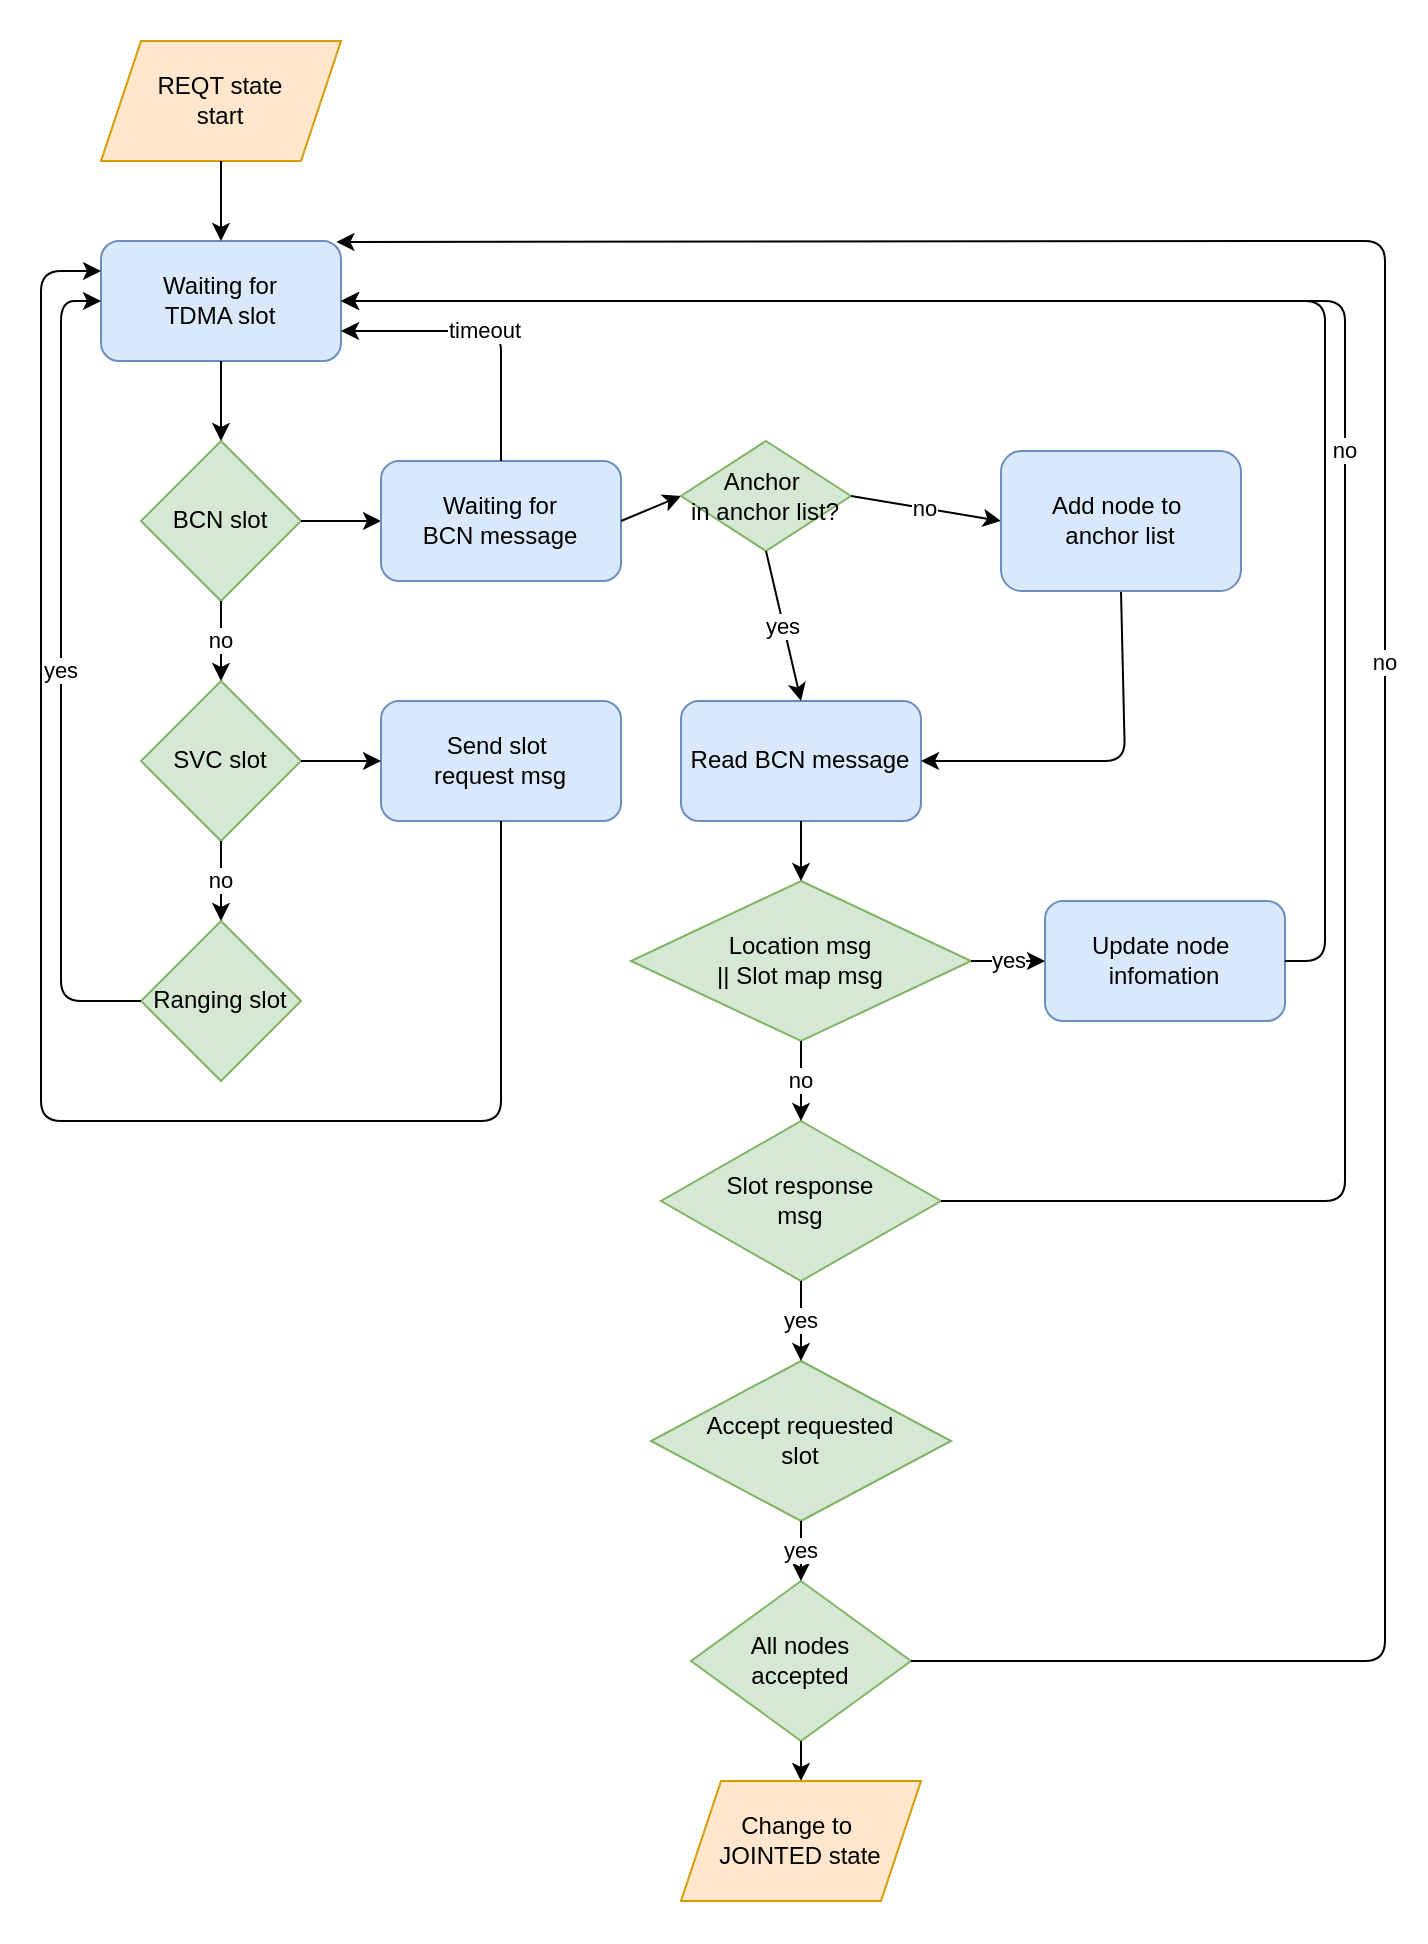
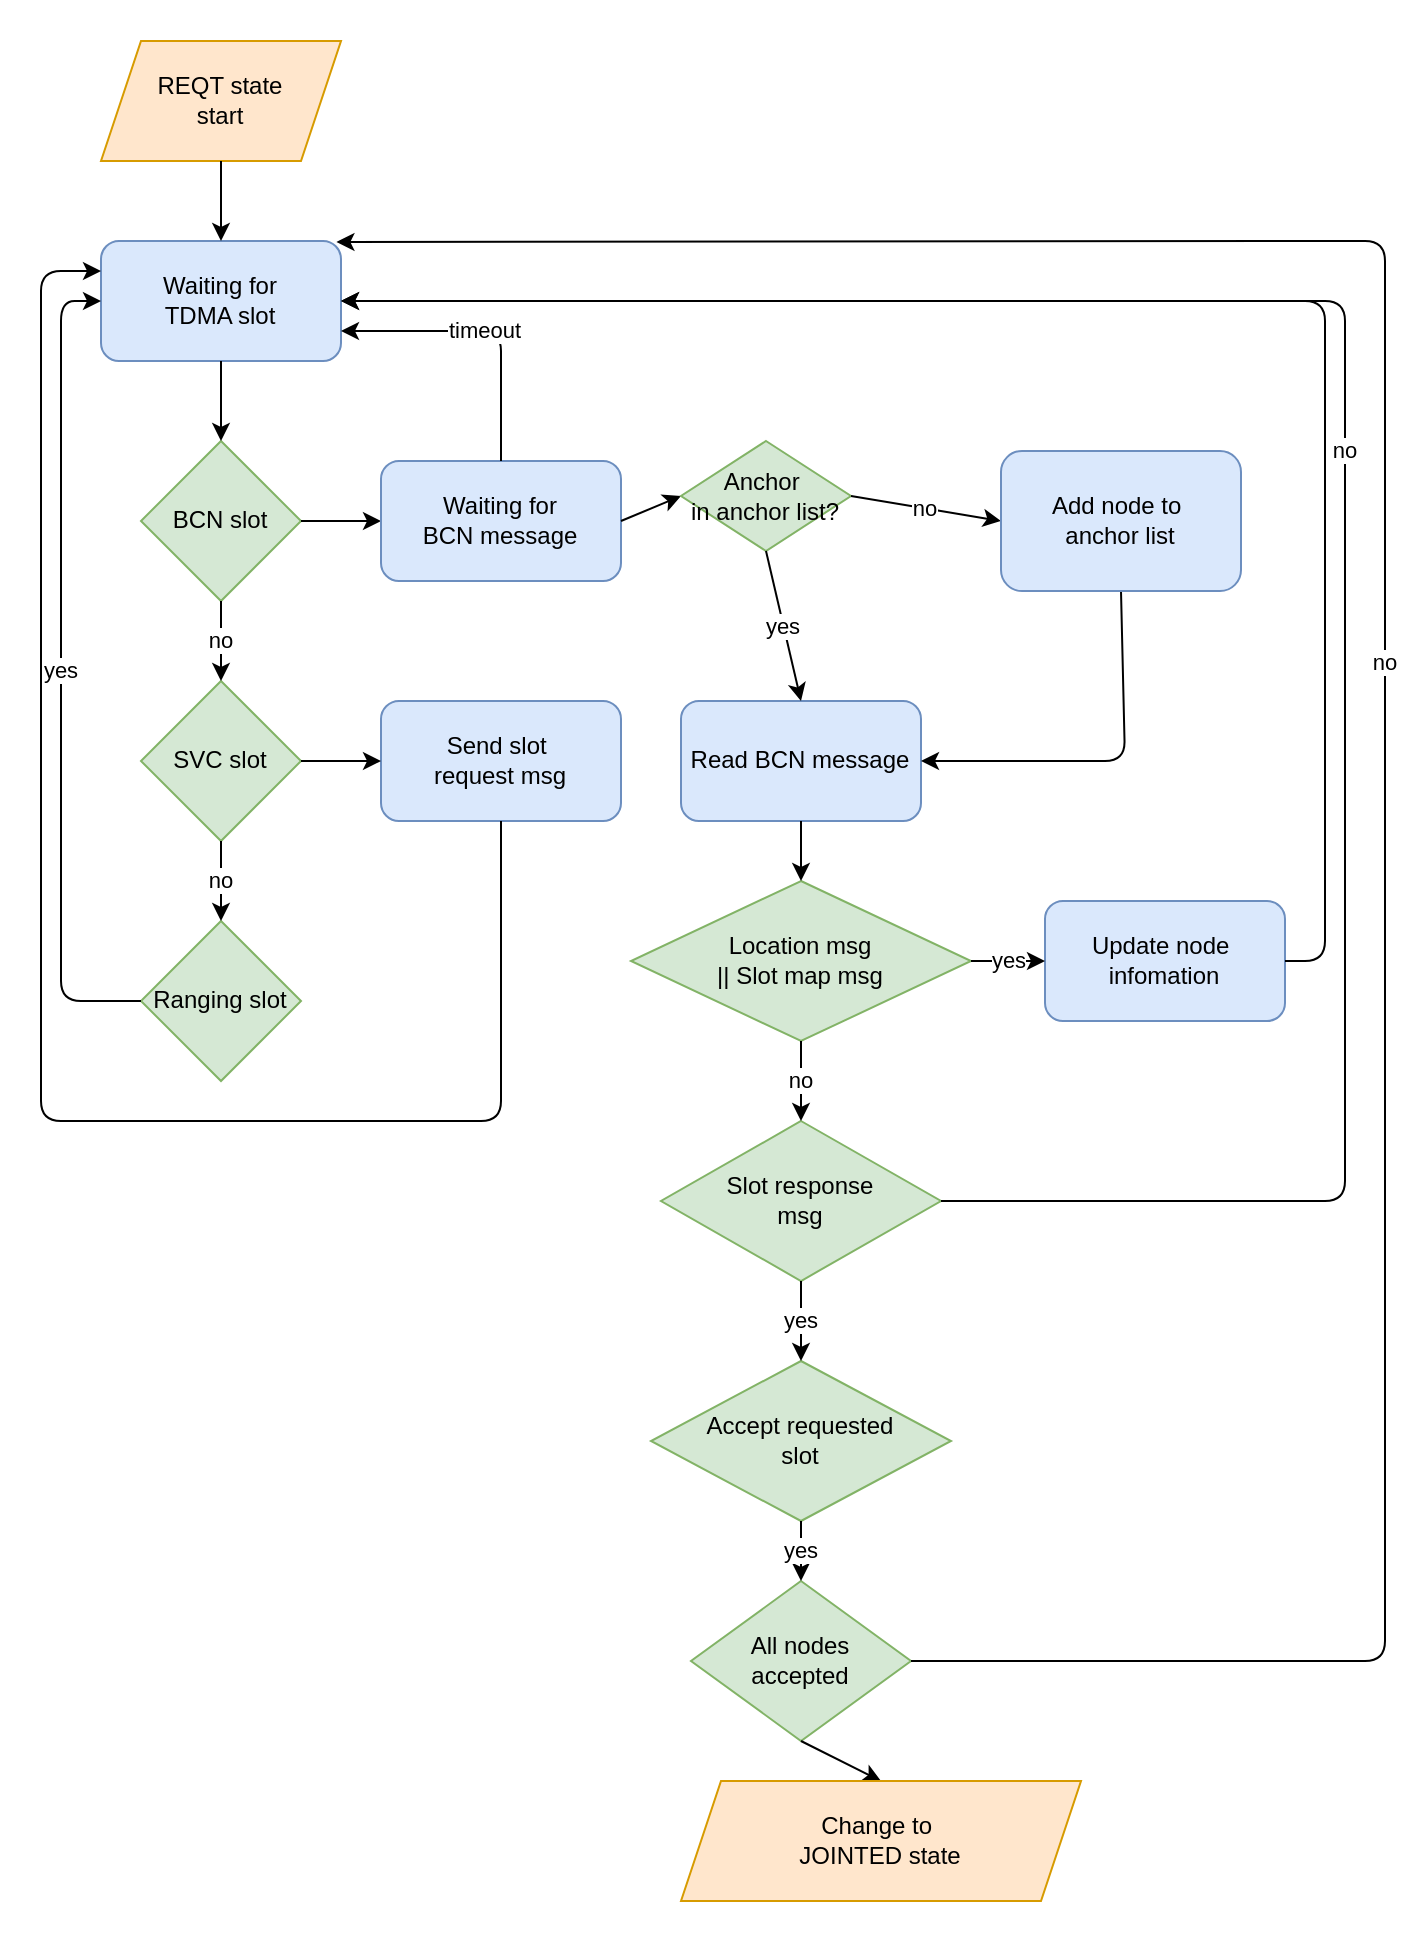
node "Change to JOINTED state": size 240x120 -> 400x120
